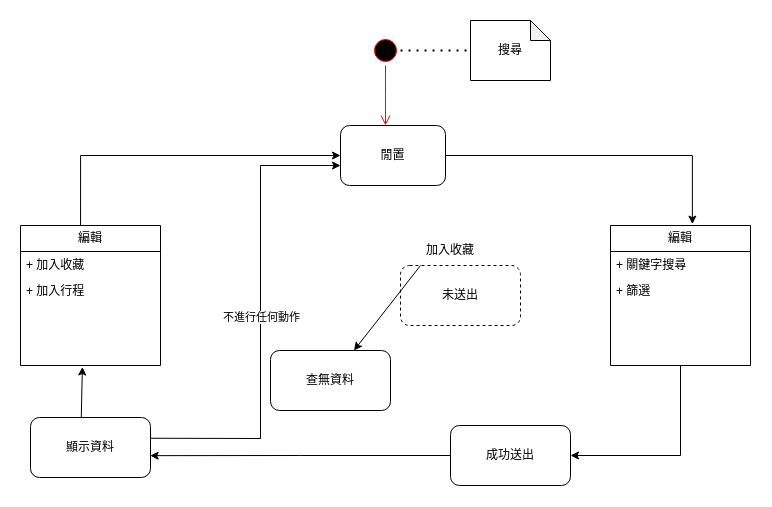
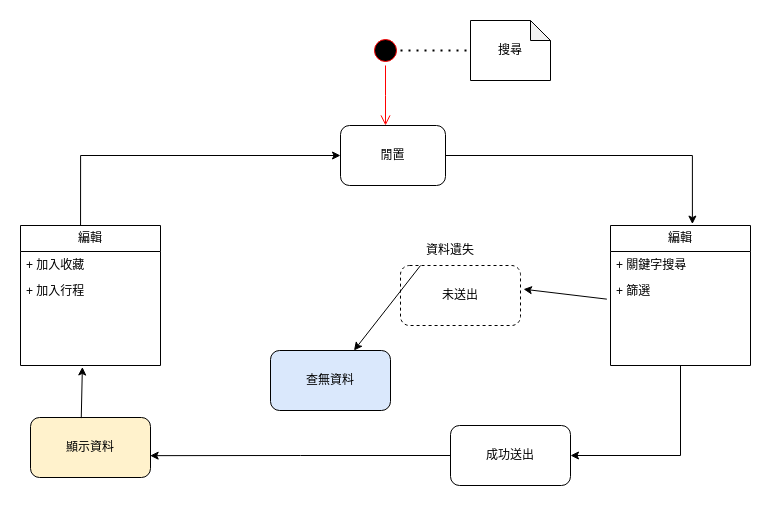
node "加入收藏": label "加入收藏" -> "資料遺失"
edge "+ 篩選" -> "未送出": added
edge "顯示資料" -> "閒置": removed, label "不進行任何動作"
node "查無資料": fillcolor #ffffff -> #dae8fc
node "顯示資料": fillcolor #ffffff -> #fff2cc
